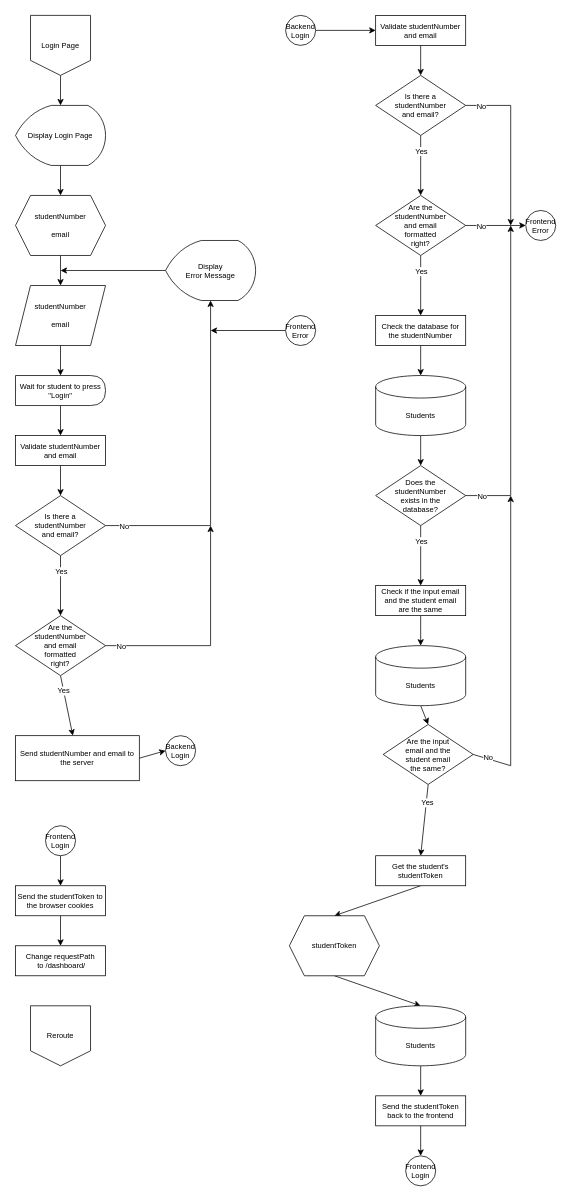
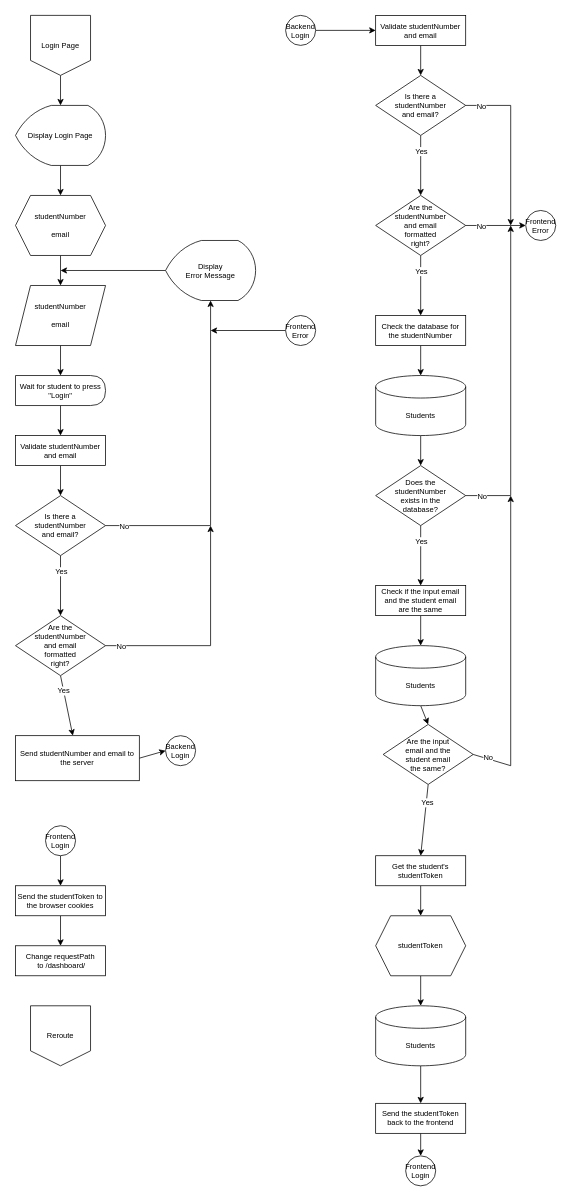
node "studentToken": moved (334, 945) -> (420, 945)
node "Send the studentToken back to the frontend": moved (420, 1110) -> (420, 1118)
